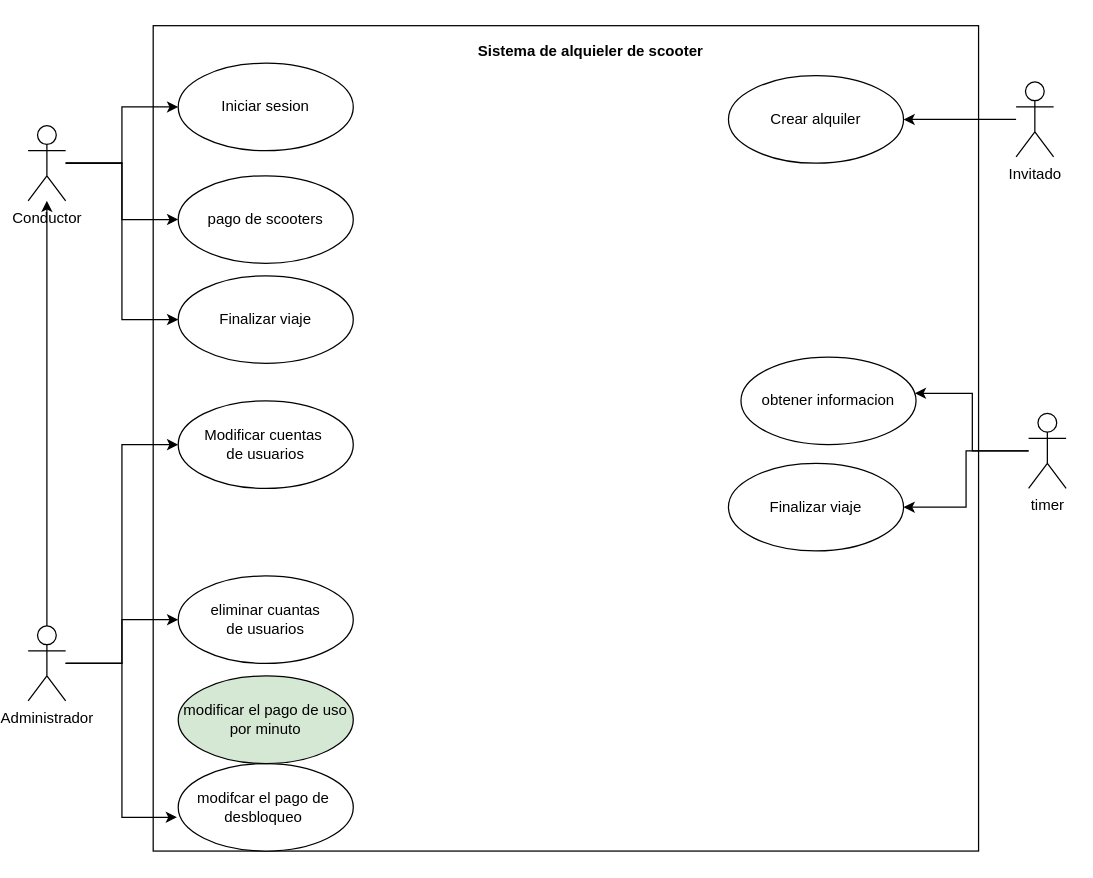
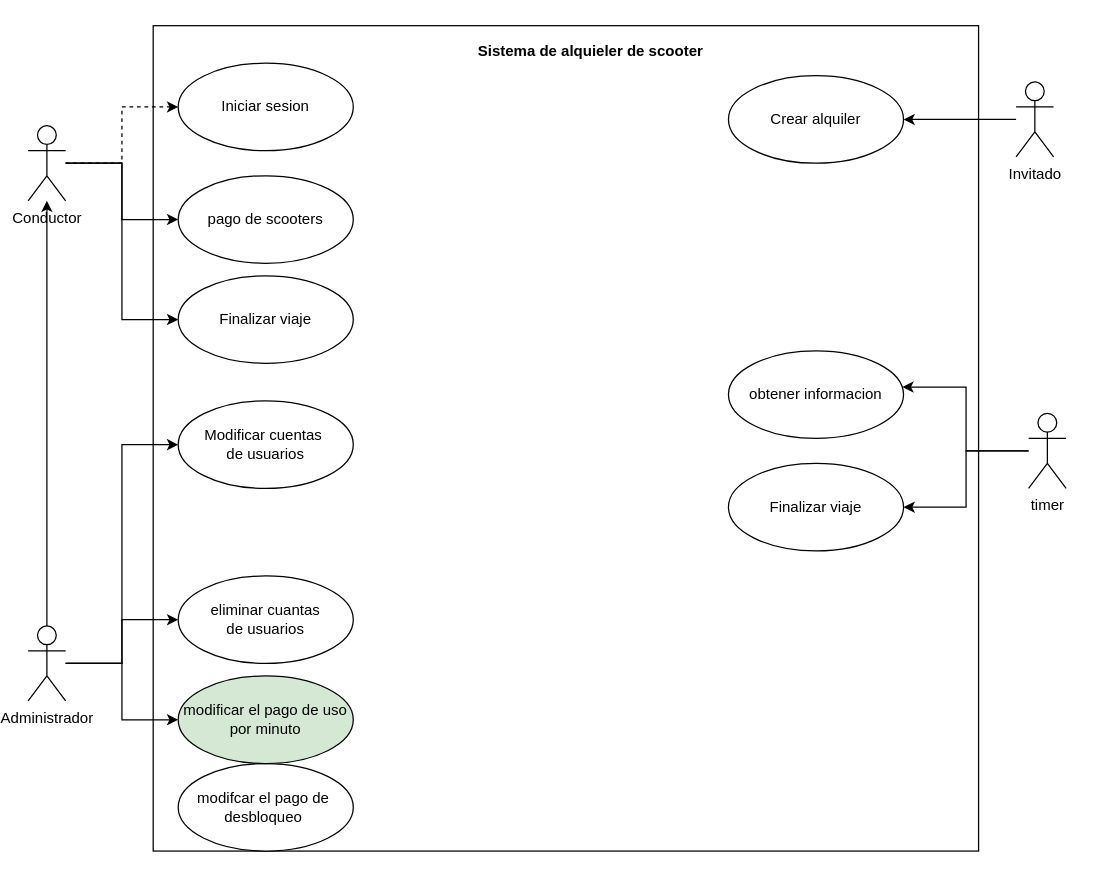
edge "Conductor" -> "Iniciar sesion": style solid -> dashed
node "obtener informacion": moved (828, 401) -> (816, 394)
edge "Administrador" -> "modifcar el pago de desbloqueo": now "Administrador" -> "modificar el pago de uso por minuto"
